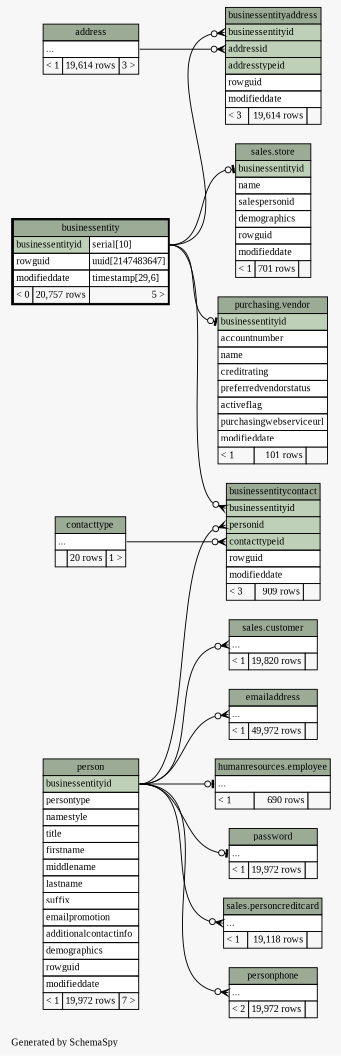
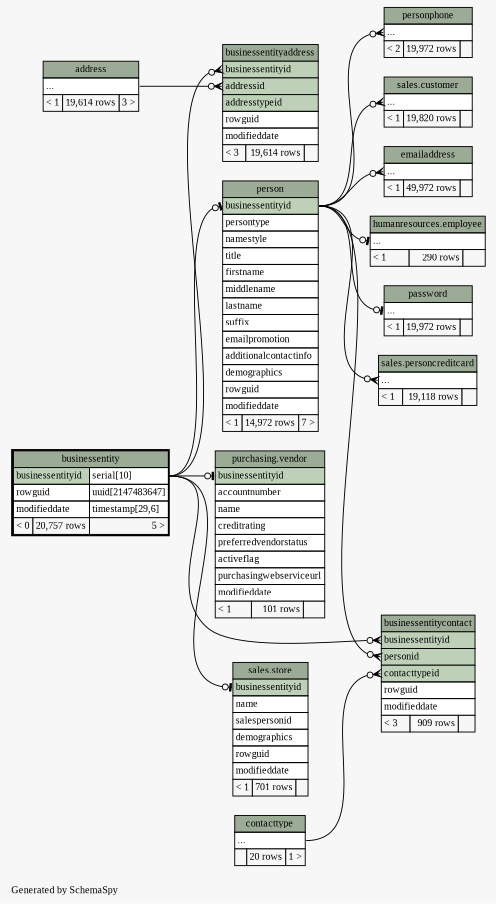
edge "businessentity" -> "person": added
node "humanresources.employee": text "690 rows" -> "290 rows"
node "person": text "19,972 rows" -> "14,972 rows"
